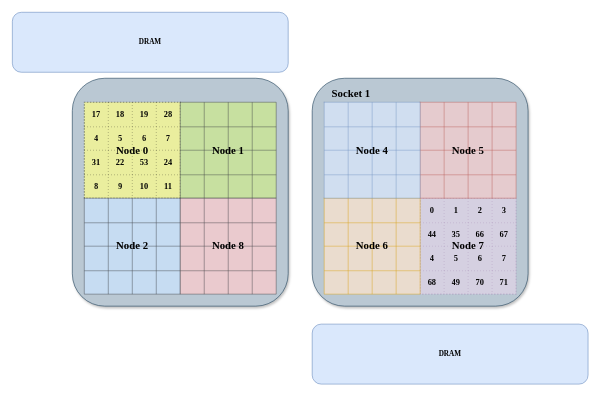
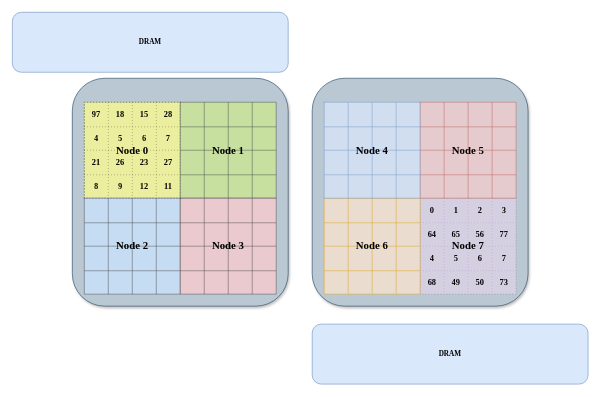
node "Socket 1": removed
node "17": label "17" -> "97"
node "19": label "19" -> "15"
node "31": label "31" -> "21"
node "22": label "22" -> "26"
node "53": label "53" -> "23"
node "24": label "24" -> "27"
node "10": label "10" -> "12"
node "44": label "44" -> "64"
node "35": label "35" -> "65"
node "66": label "66" -> "56"
node "67": label "67" -> "77"
node "Node 8": label "Node 8" -> "Node 3"
node "70": label "70" -> "50"
node "71": label "71" -> "73"
